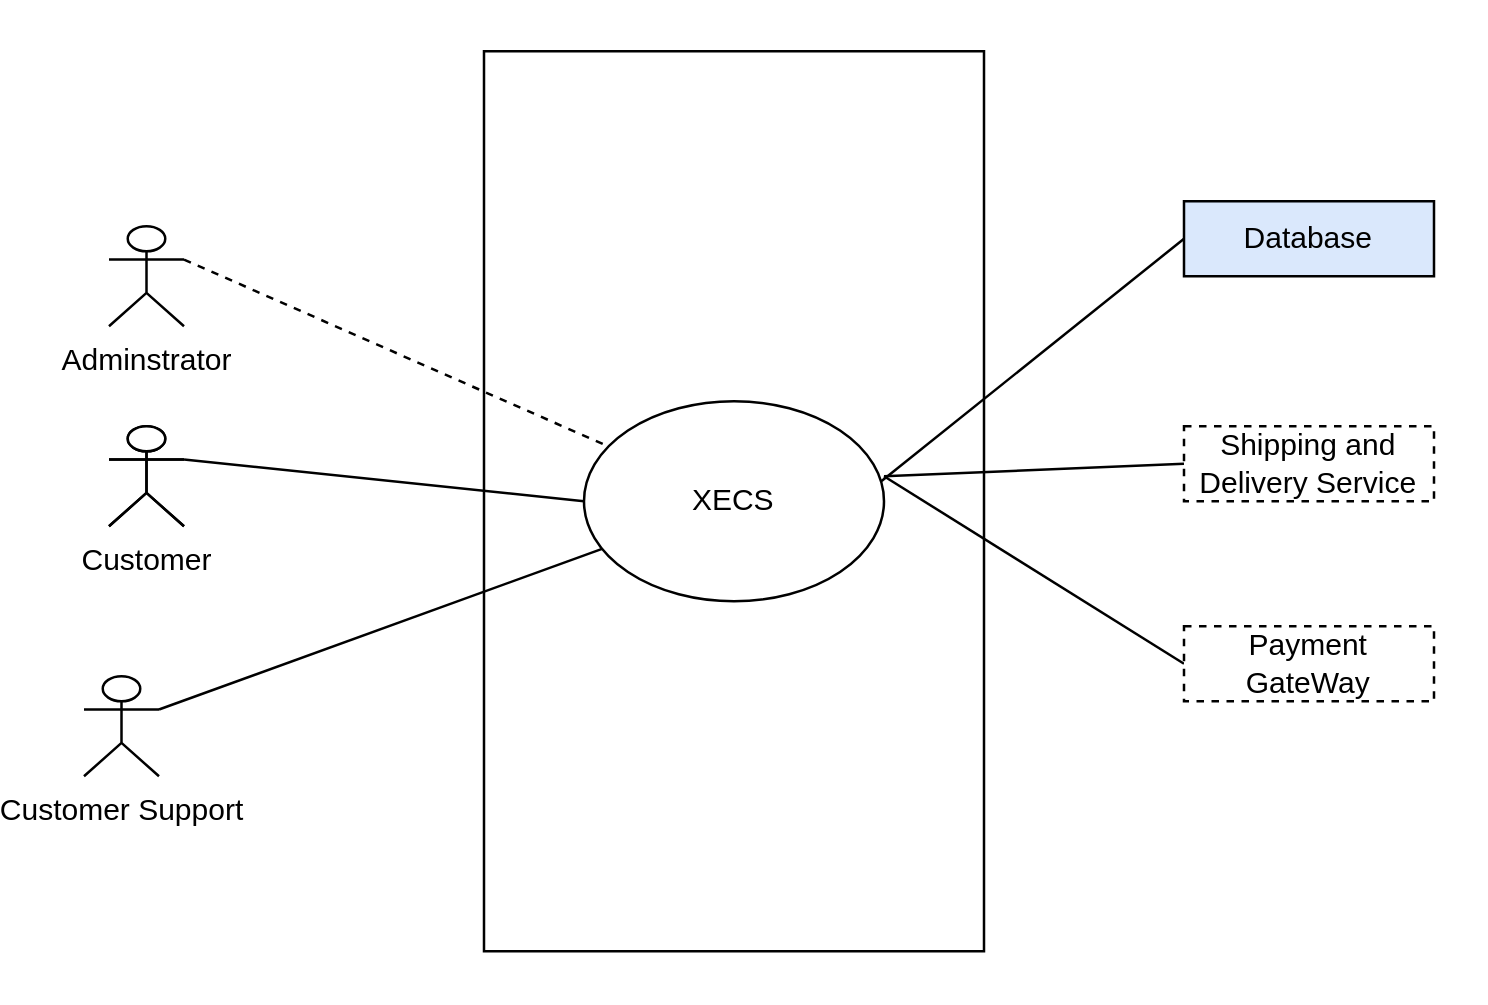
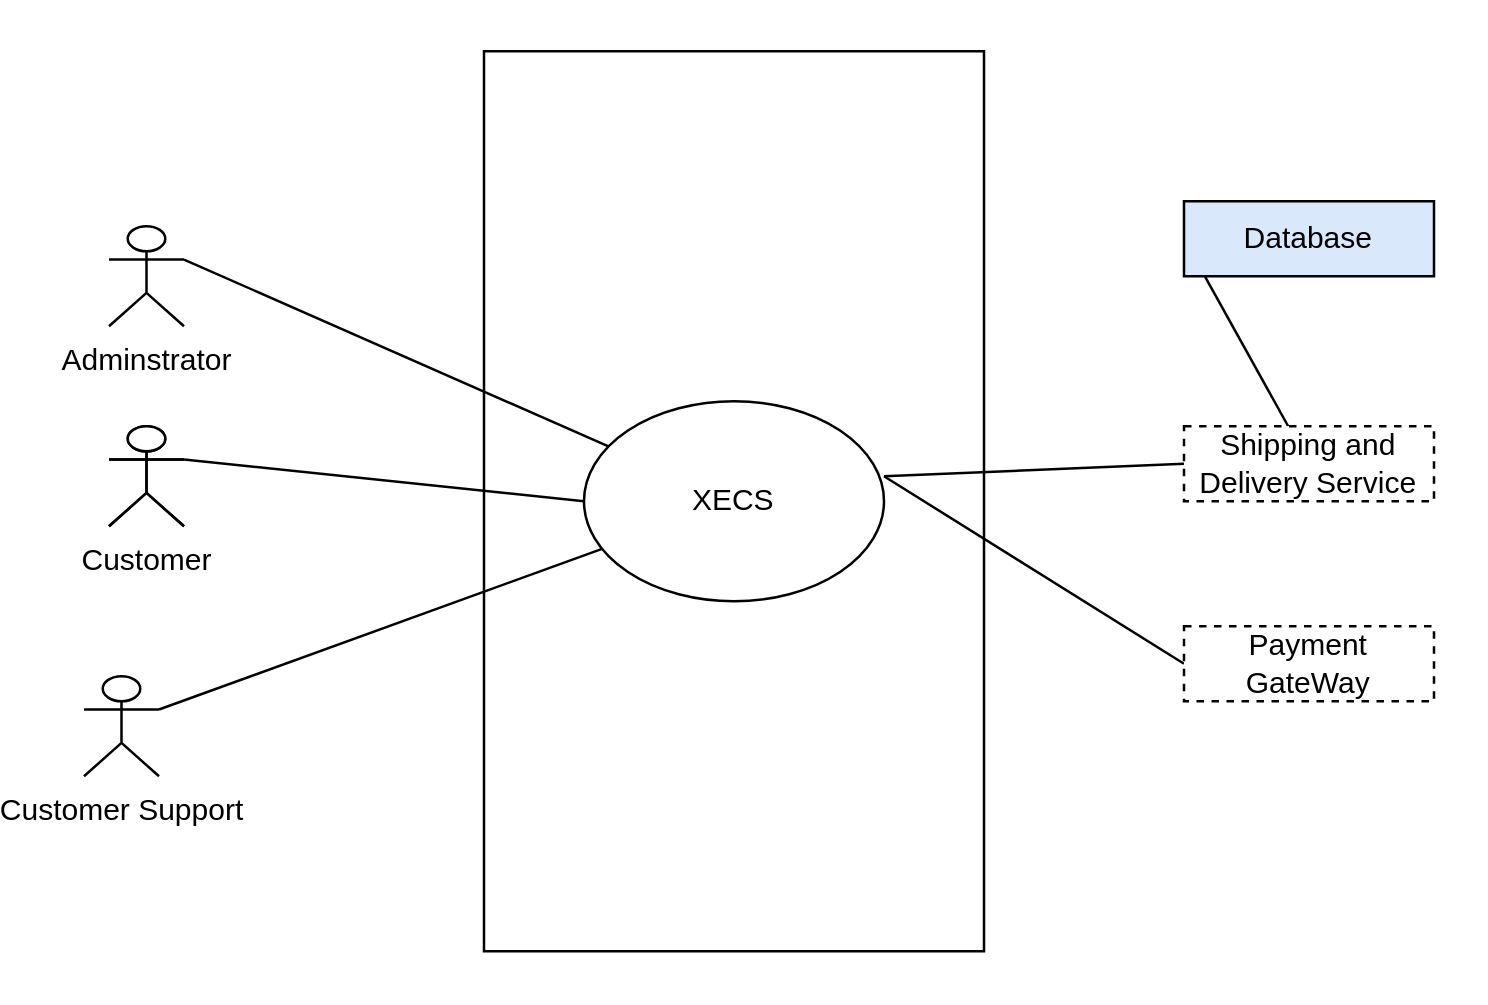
edge "Adminstrator" -- "XECS": style dashed -> solid
edge "Database" -- "XECS": now "Database" -- "Shipping and Delivery Service"
